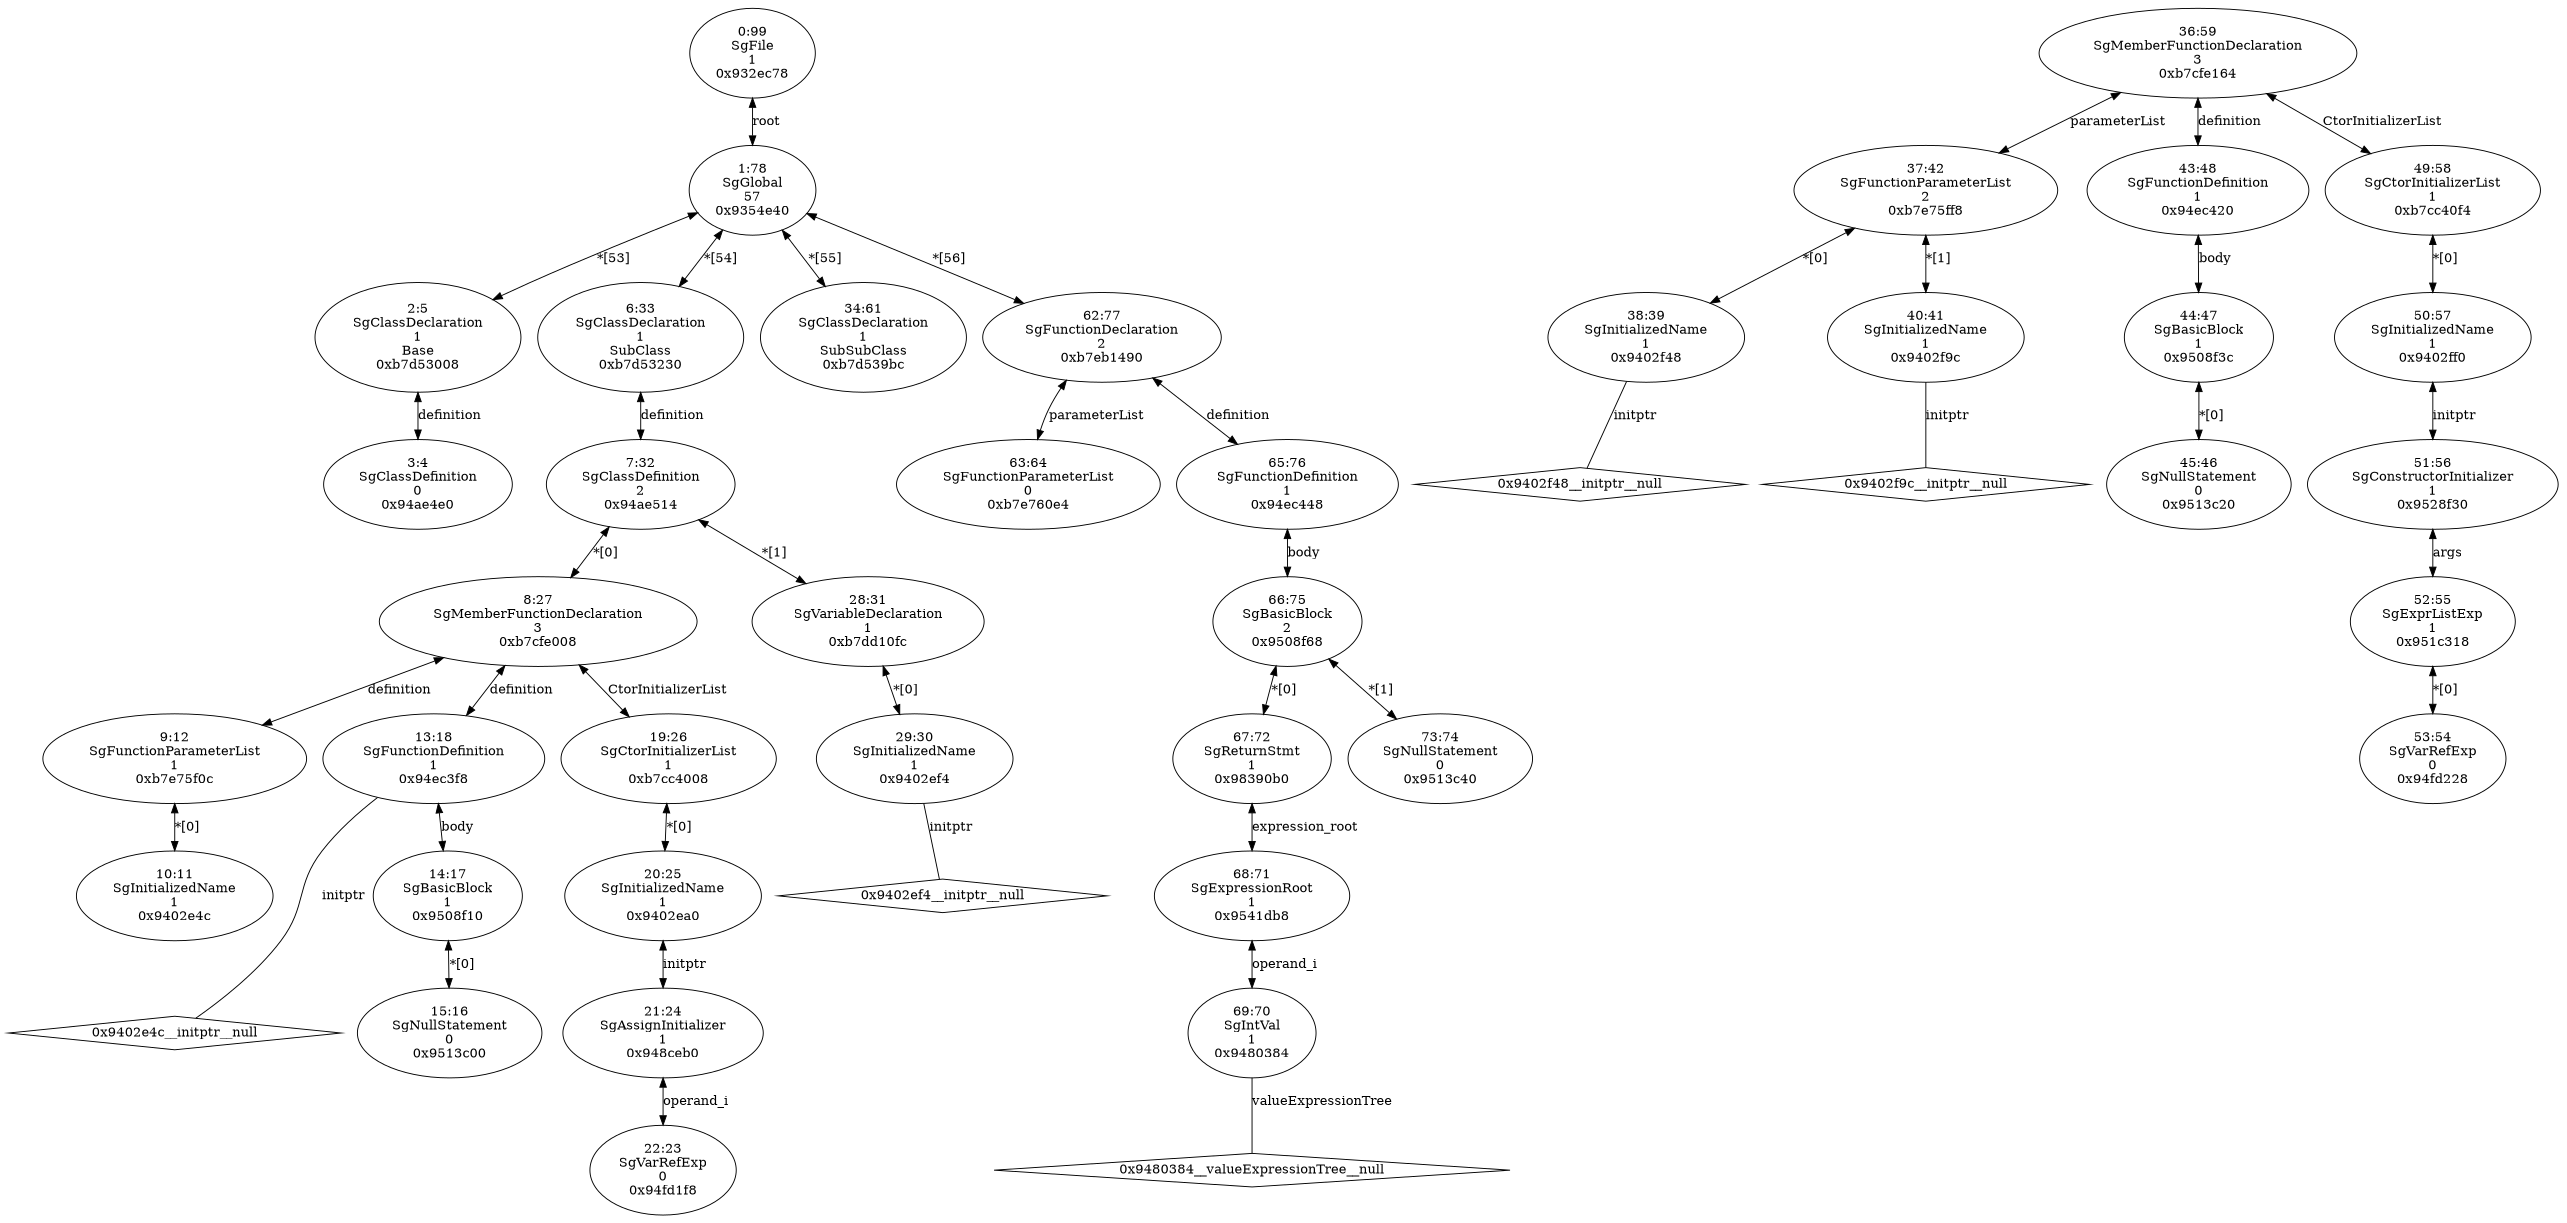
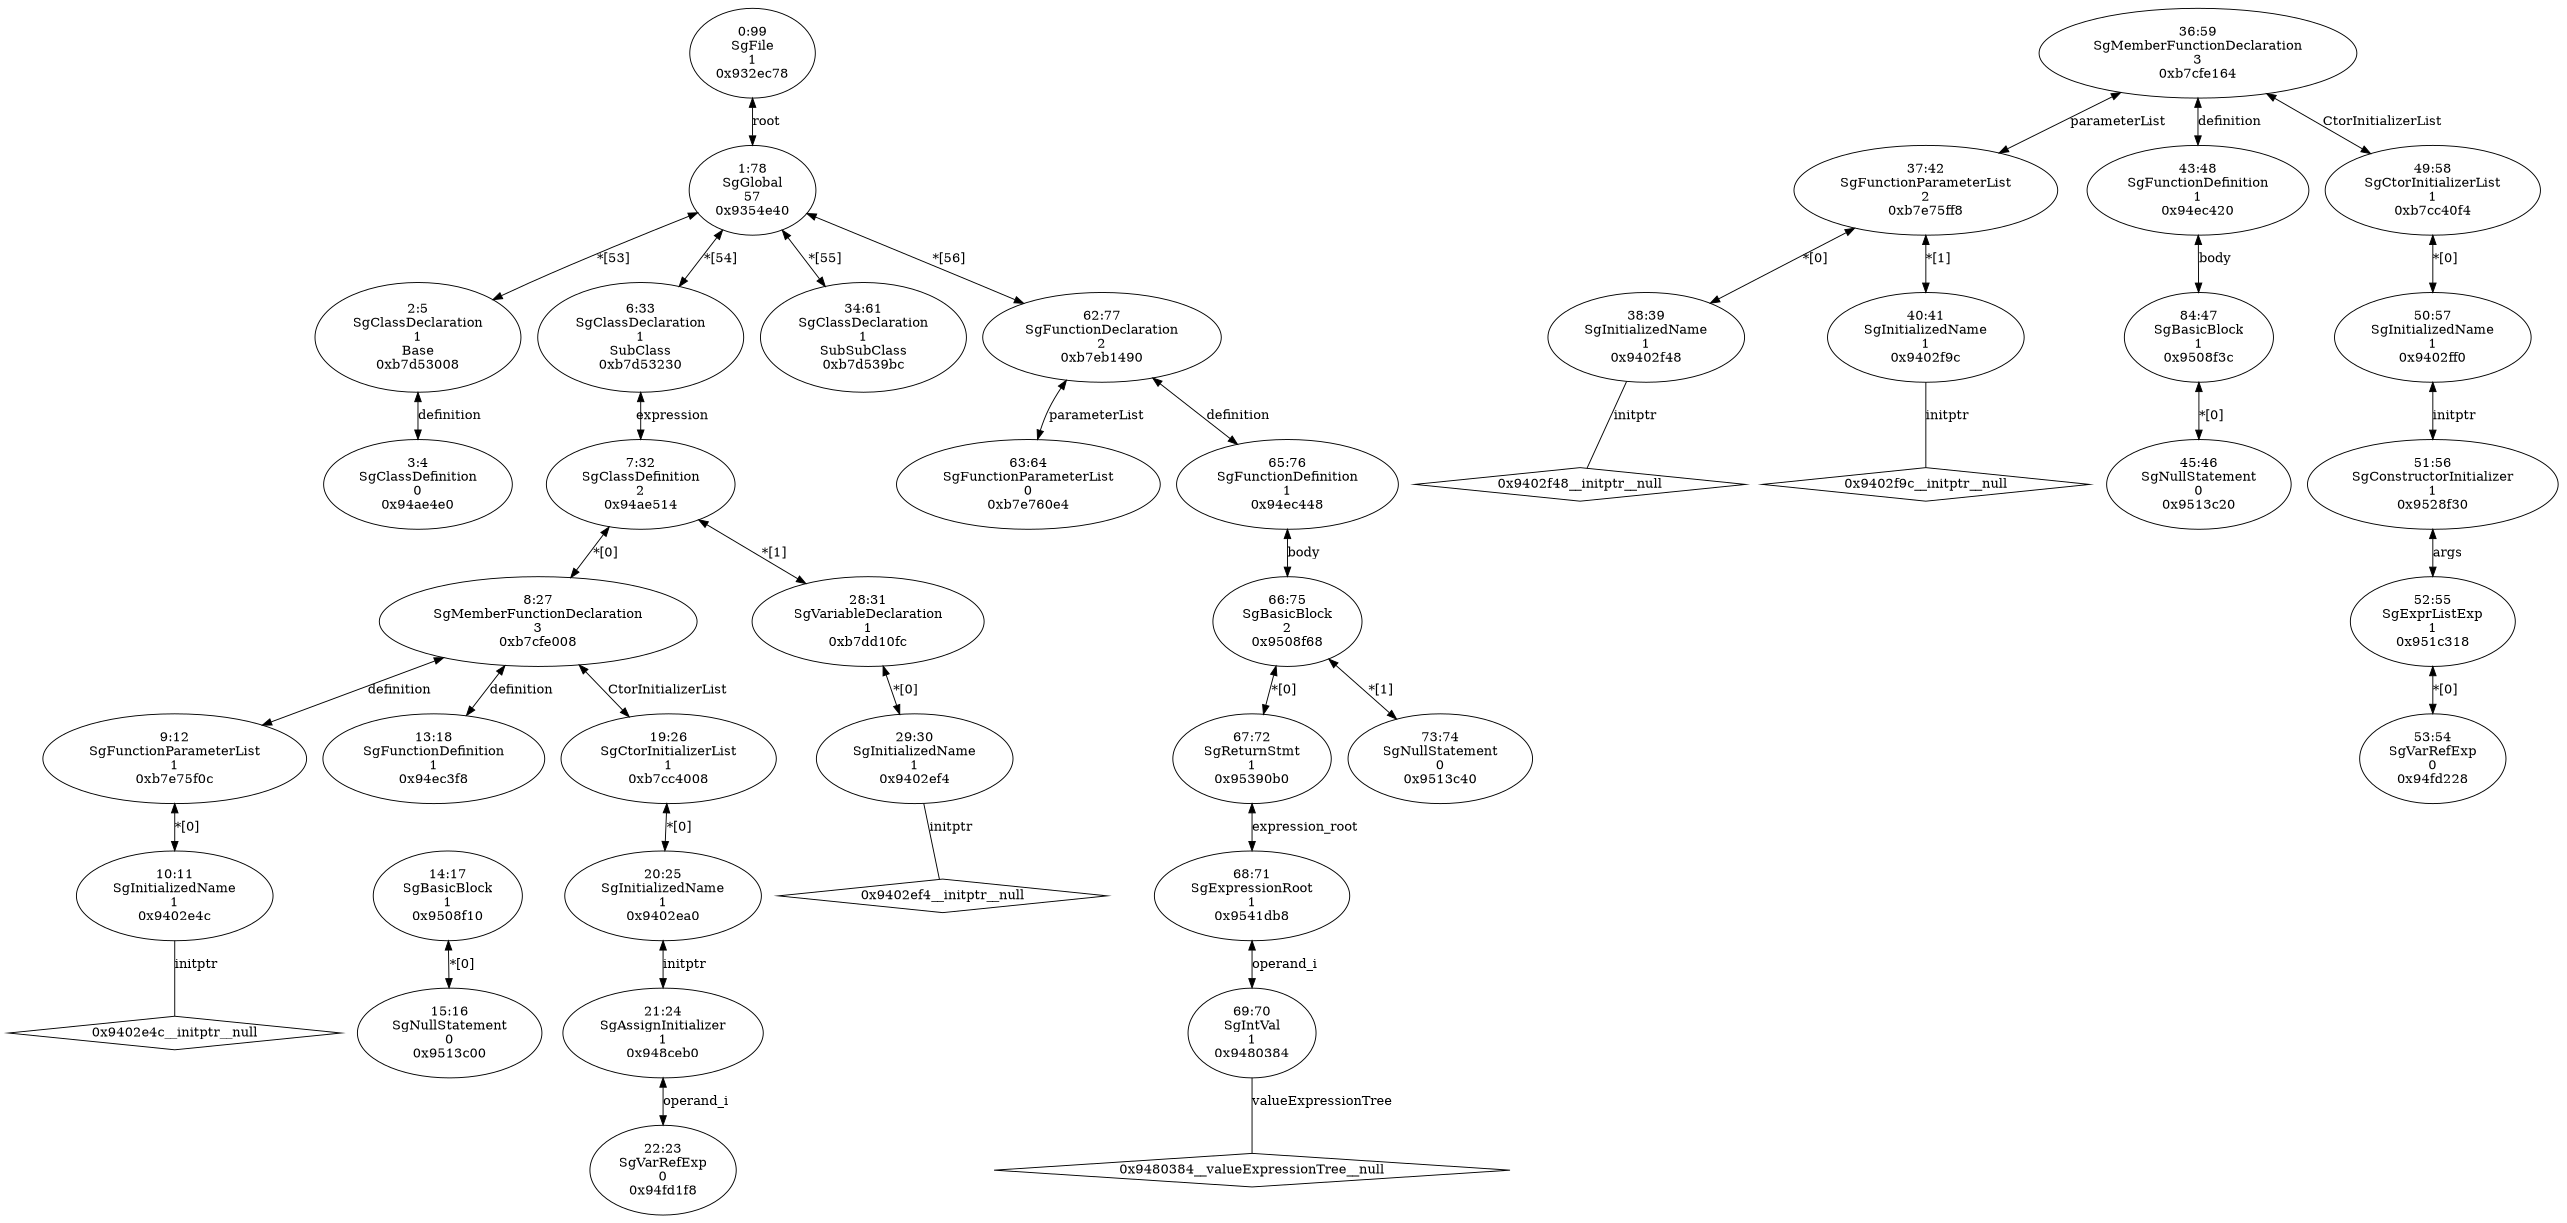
node "44:47 SgBasicBlock 1 0x9508f3c": label "44:47 SgBasicBlock 1 0x9508f3c" -> "84:47 SgBasicBlock 1 0x9508f3c"
edge "6:33 SgClassDeclaration 1 SubClass 0xb7d53230" -- "7:32 SgClassDefinition 2 0x94ae514": label "definition" -> "expression"
node "67:72 SgReturnStmt 1 0x98390b0": label "67:72 SgReturnStmt 1 0x98390b0" -> "67:72 SgReturnStmt 1 0x95390b0"
edge "13:18 SgFunctionDefinition 1 0x94ec3f8" -- "14:17 SgBasicBlock 1 0x9508f10": removed, label "body"
edge "13:18 SgFunctionDefinition 1 0x94ec3f8" -- "0x9402e4c__initptr__null": now "10:11 SgInitializedName 1 0x9402e4c" -- "0x9402e4c__initptr__null"
